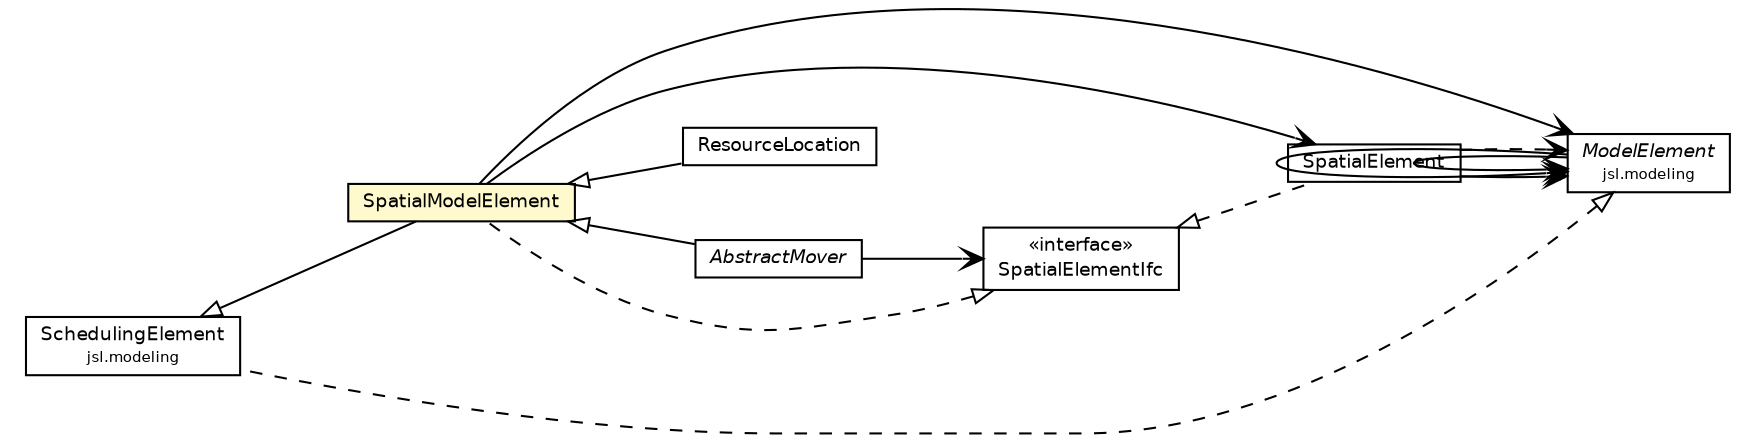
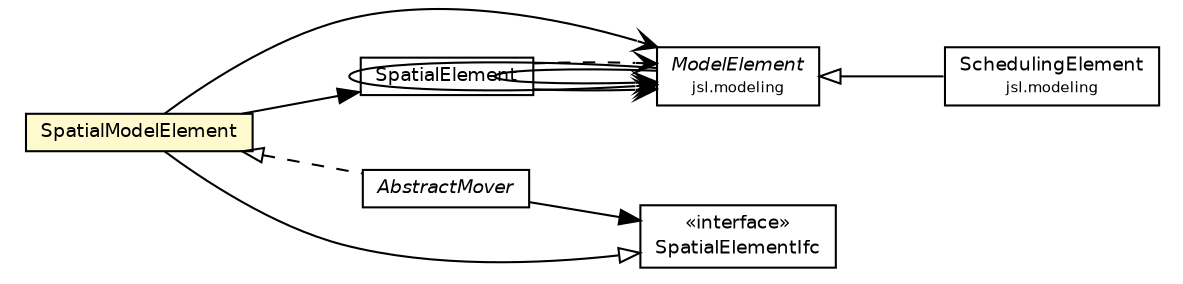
edge "SpatialModelElement" -> "SpatialElement": arrowhead open -> normal
node "ResourceLocation": removed
edge "SpatialElement" -> "SpatialElementIfc": removed
edge "AbstractMover" -> "SpatialModelElement": style solid -> dashed
edge "AbstractMover" -> "SpatialElementIfc": arrowhead open -> normal
edge "SpatialModelElement" -> "SchedulingElement": removed
edge "SpatialModelElement" -> "SpatialElementIfc": style dashed -> solid
edge "SchedulingElement" -> "ModelElement": style dashed -> solid
